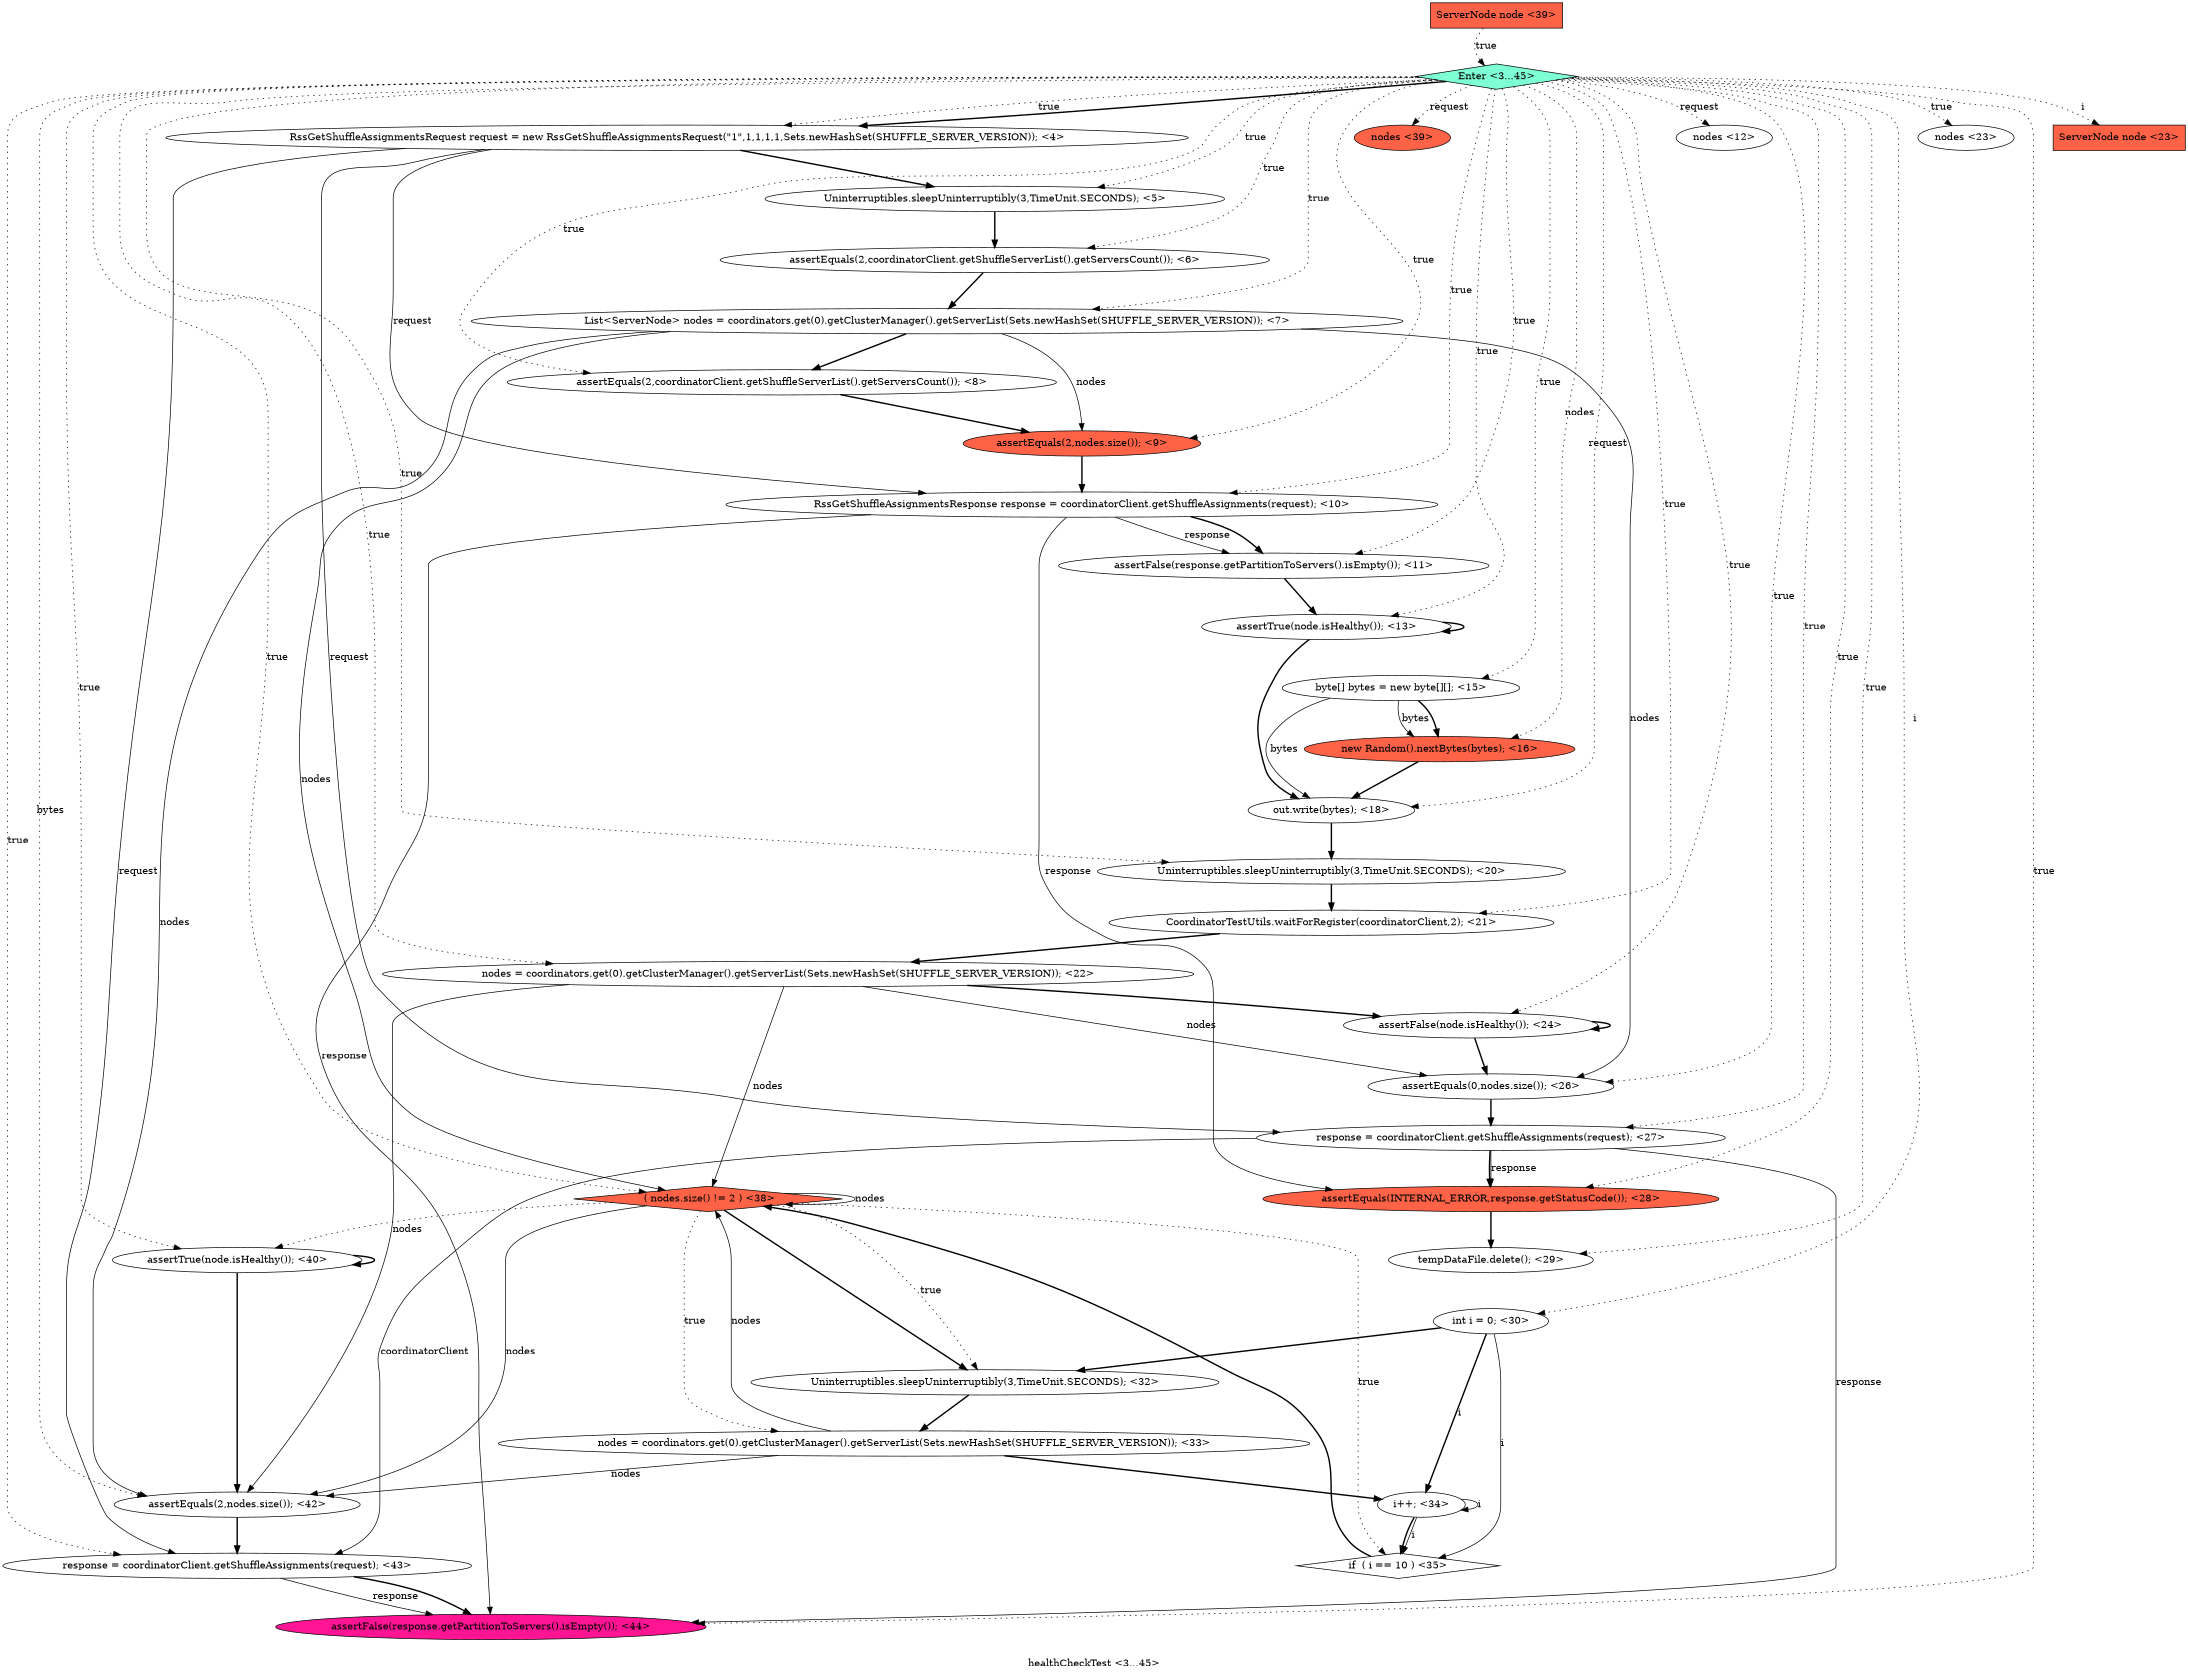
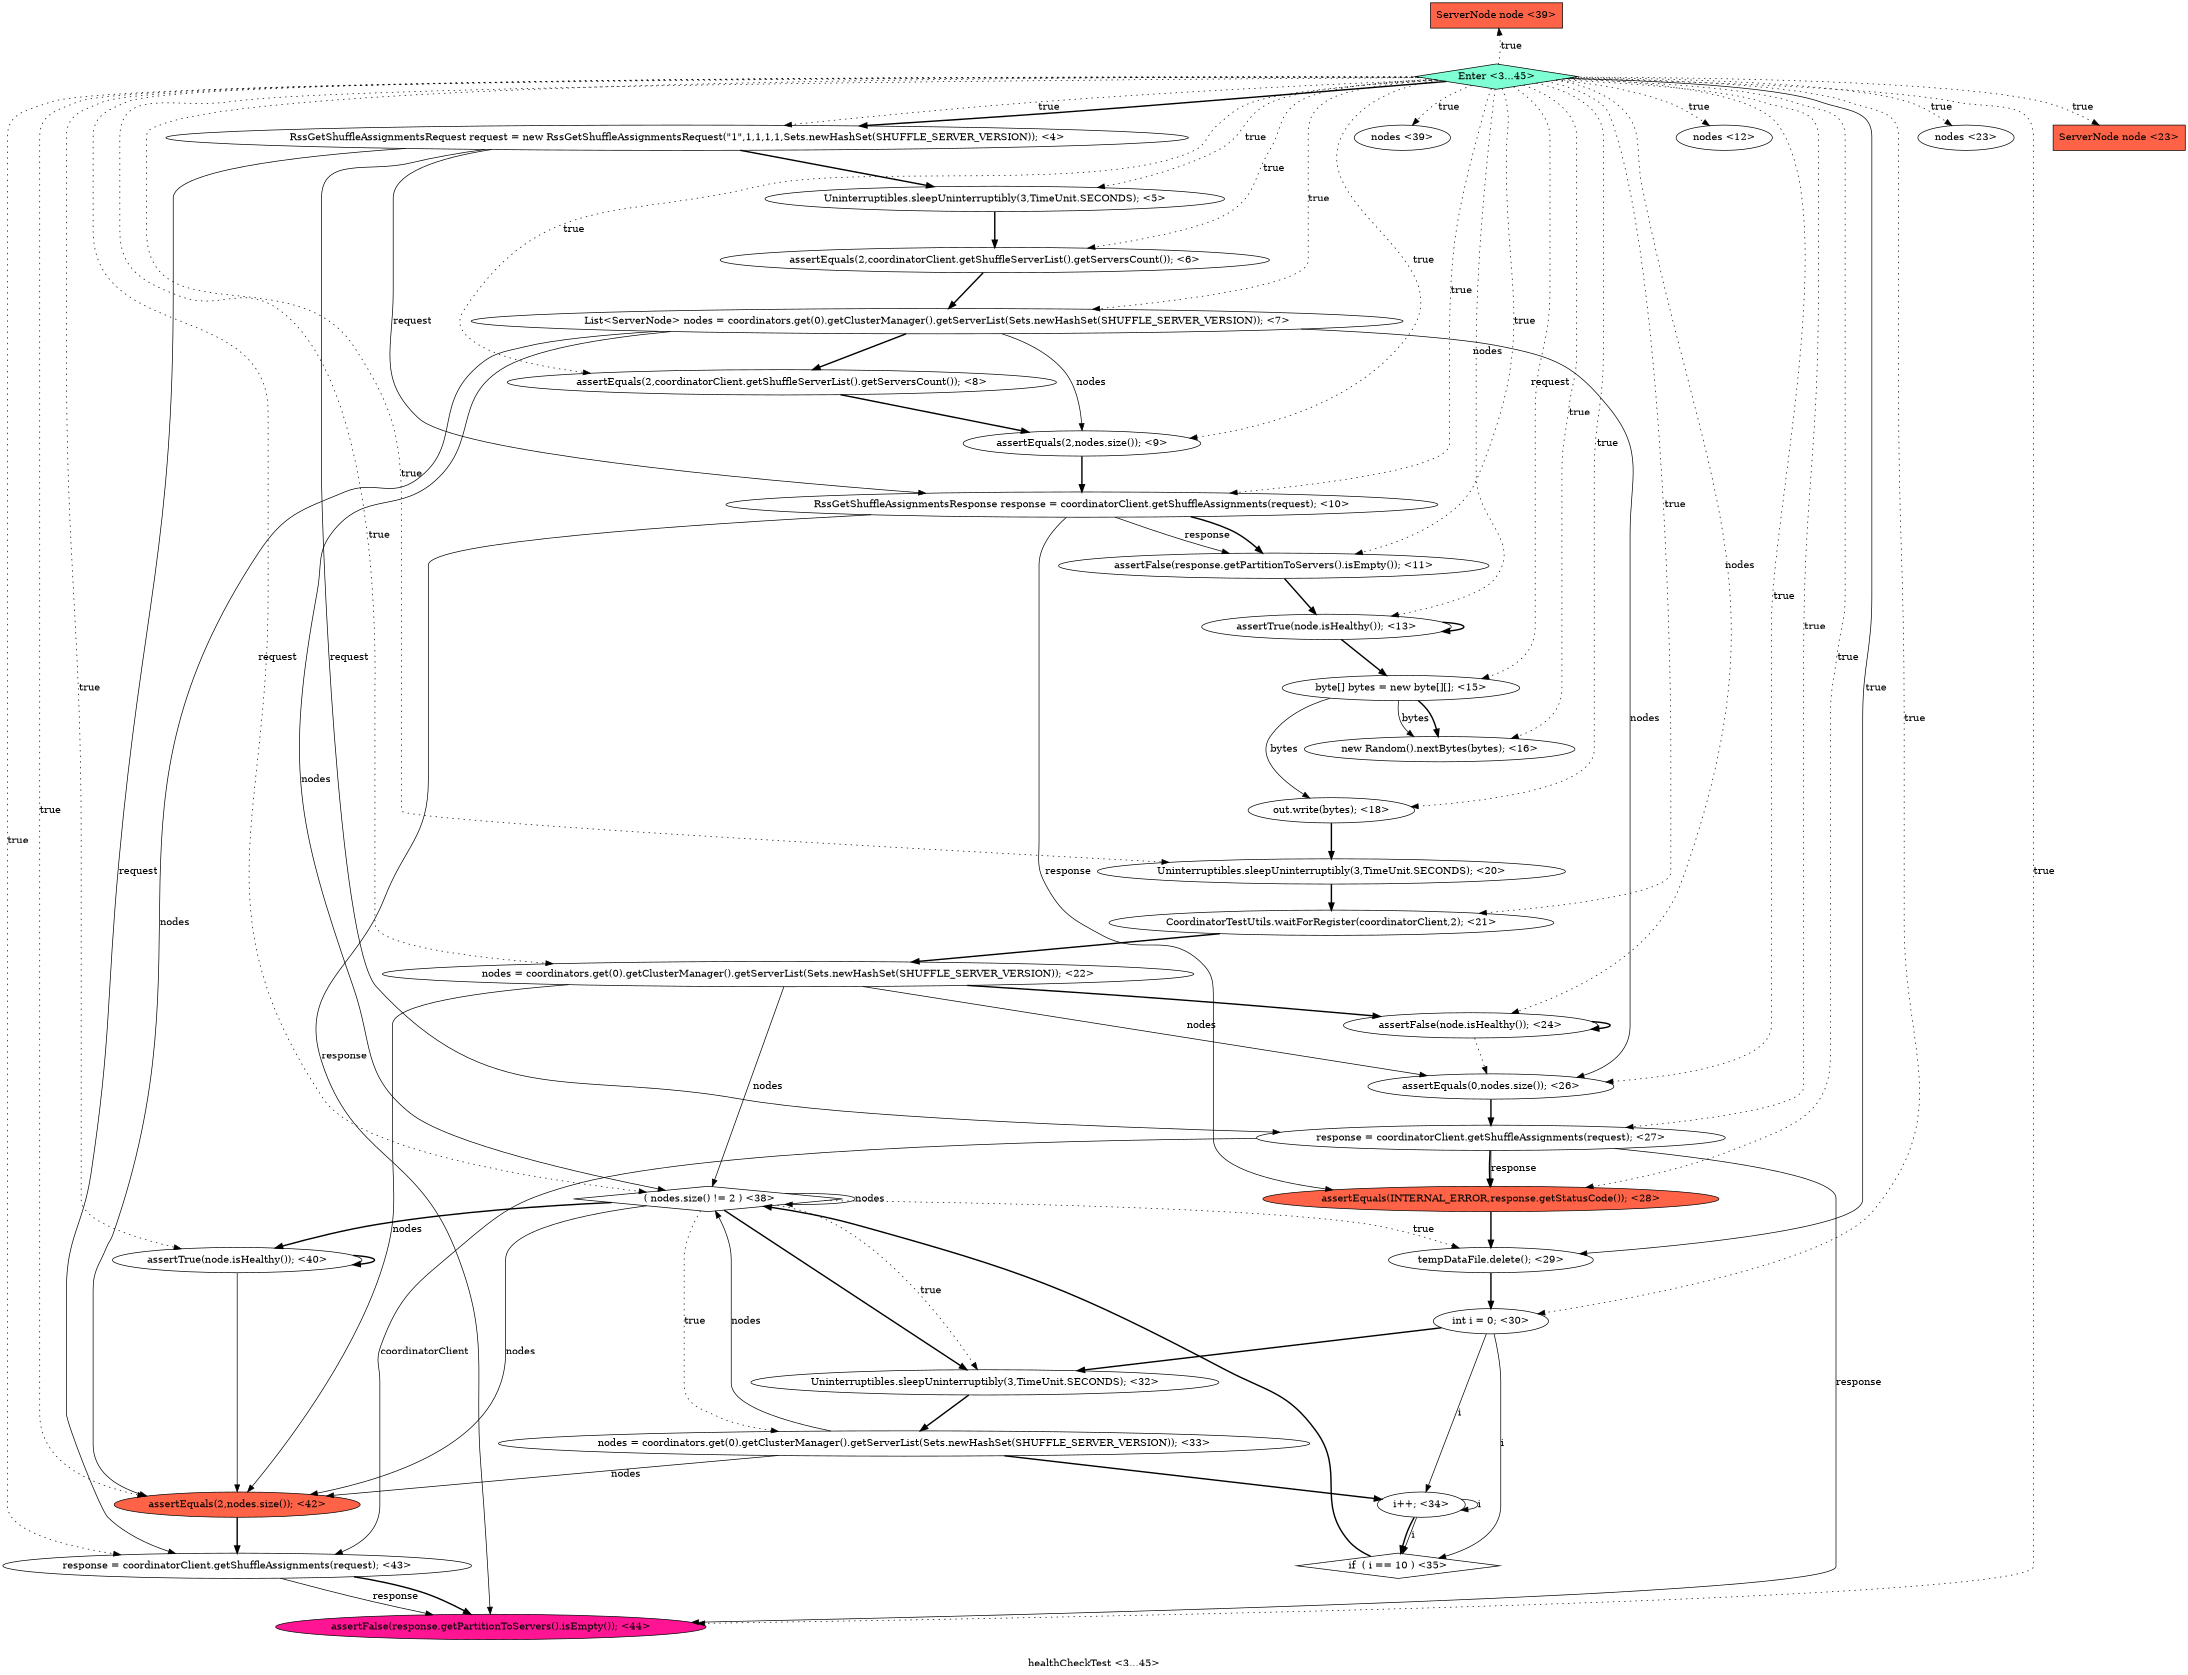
edge "ServerNode node <39>" -> "Enter <3...45>": reversed
edge "Enter <3...45>" -> "nodes <39>": label "request" -> "true"
edge "Enter <3...45>" -> "nodes <12>": label "request" -> "true"
edge "Enter <3...45>" -> "ServerNode node <23>": label "i" -> "true"
node "nodes <39>": fillcolor tomato -> white
edge "Enter <3...45>" -> "assertTrue(node.isHealthy()); <13>": label "true" -> "nodes"
edge "Enter <3...45>" -> "byte[] bytes = new byte[][]; <15>": label "true" -> "request"
edge "Enter <3...45>" -> "new Random().nextBytes(bytes); <16>": label "nodes" -> "true"
node "assertEquals(2,nodes.size()); <9>": fillcolor tomato -> white
edge "Enter <3...45>" -> "out.write(bytes); <18>": label "request" -> "true"
edge "Enter <3...45>" -> "assertFalse(node.isHealthy()); <24>": label "true" -> "nodes"
edge "Enter <3...45>" -> "tempDataFile.delete(); <29>": style dotted -> solid
edge "Enter <3...45>" -> "( nodes.size() != 2 ) <38>": label "true" -> "request"
edge "assertTrue(node.isHealthy()); <13>" -> "out.write(bytes); <18>": now "assertTrue(node.isHealthy()); <13>" -> "byte[] bytes = new byte[][]; <15>"
edge "Enter <3...45>" -> "int i = 0; <30>": label "i" -> "true"
node "new Random().nextBytes(bytes); <16>": fillcolor tomato -> white
edge "new Random().nextBytes(bytes); <16>" -> "out.write(bytes); <18>": removed
edge "Enter <3...45>" -> "assertEquals(2,nodes.size()); <42>": label "bytes" -> "true"
edge "assertFalse(node.isHealthy()); <24>" -> "assertEquals(0,nodes.size()); <26>": style bold -> dotted
node "( nodes.size() != 2 ) <38>": fillcolor tomato -> white
edge "( nodes.size() != 2 ) <38>" -> "assertTrue(node.isHealthy()); <40>": style dotted -> bold
edge "( nodes.size() != 2 ) <38>" -> "if  ( i == 10 ) <35>": now "( nodes.size() != 2 ) <38>" -> "tempDataFile.delete(); <29>"
edge "tempDataFile.delete(); <29>" -> "int i = 0; <30>": added
edge "assertTrue(node.isHealthy()); <40>" -> "assertEquals(2,nodes.size()); <42>": style bold -> solid
edge "int i = 0; <30>" -> "i++; <34>": style bold -> solid
node "assertEquals(2,nodes.size()); <42>": fillcolor white -> tomato
